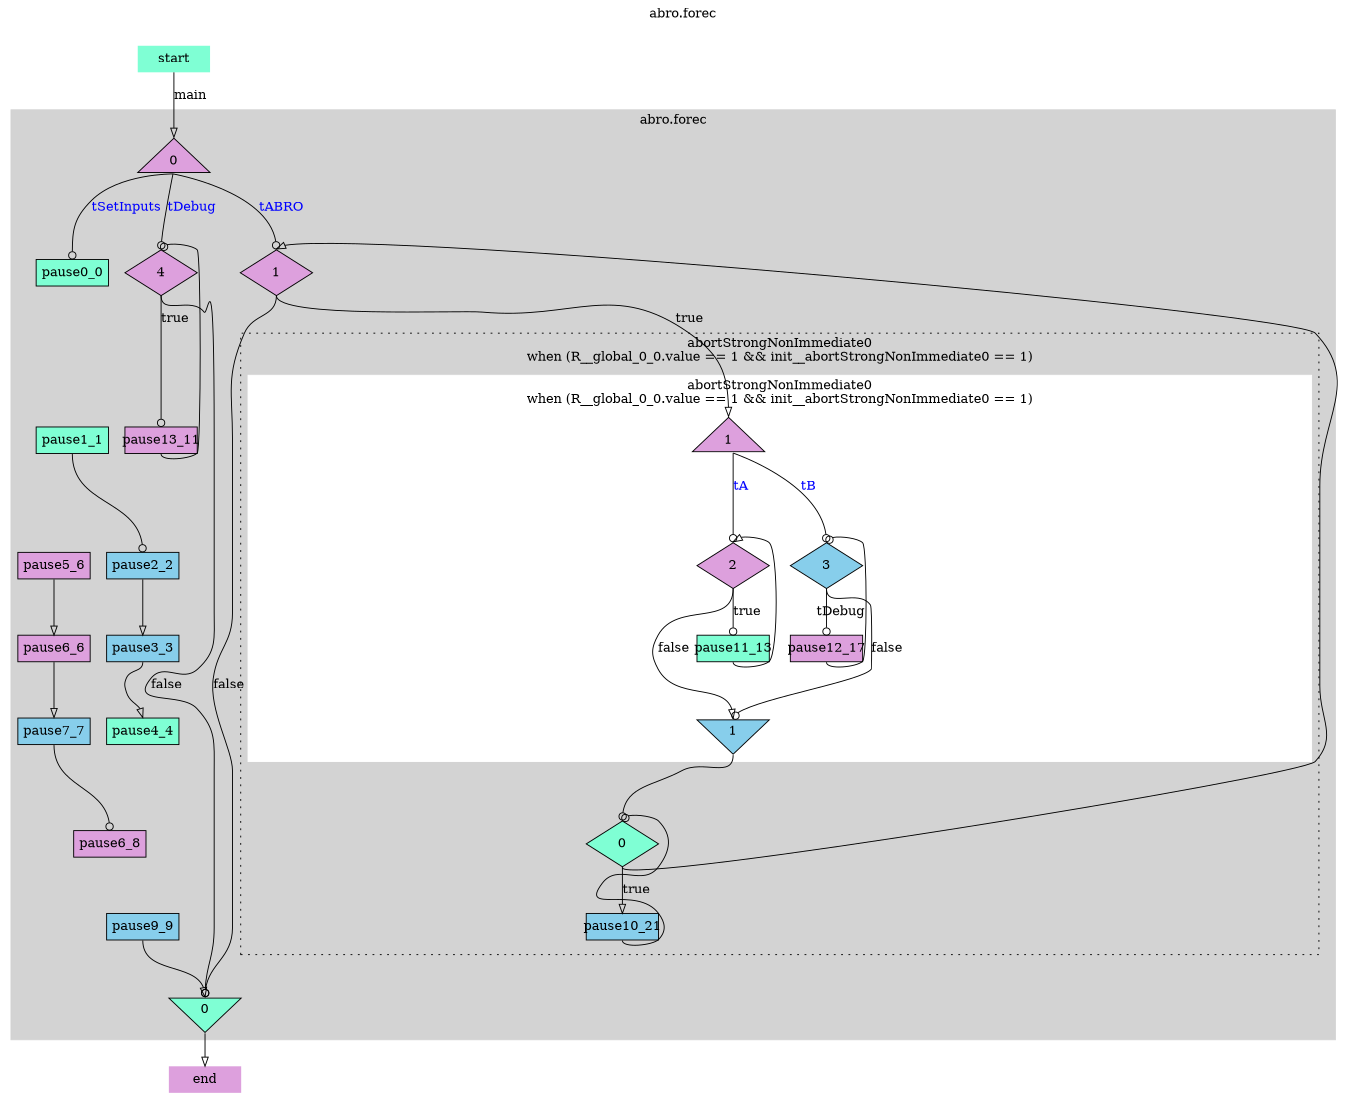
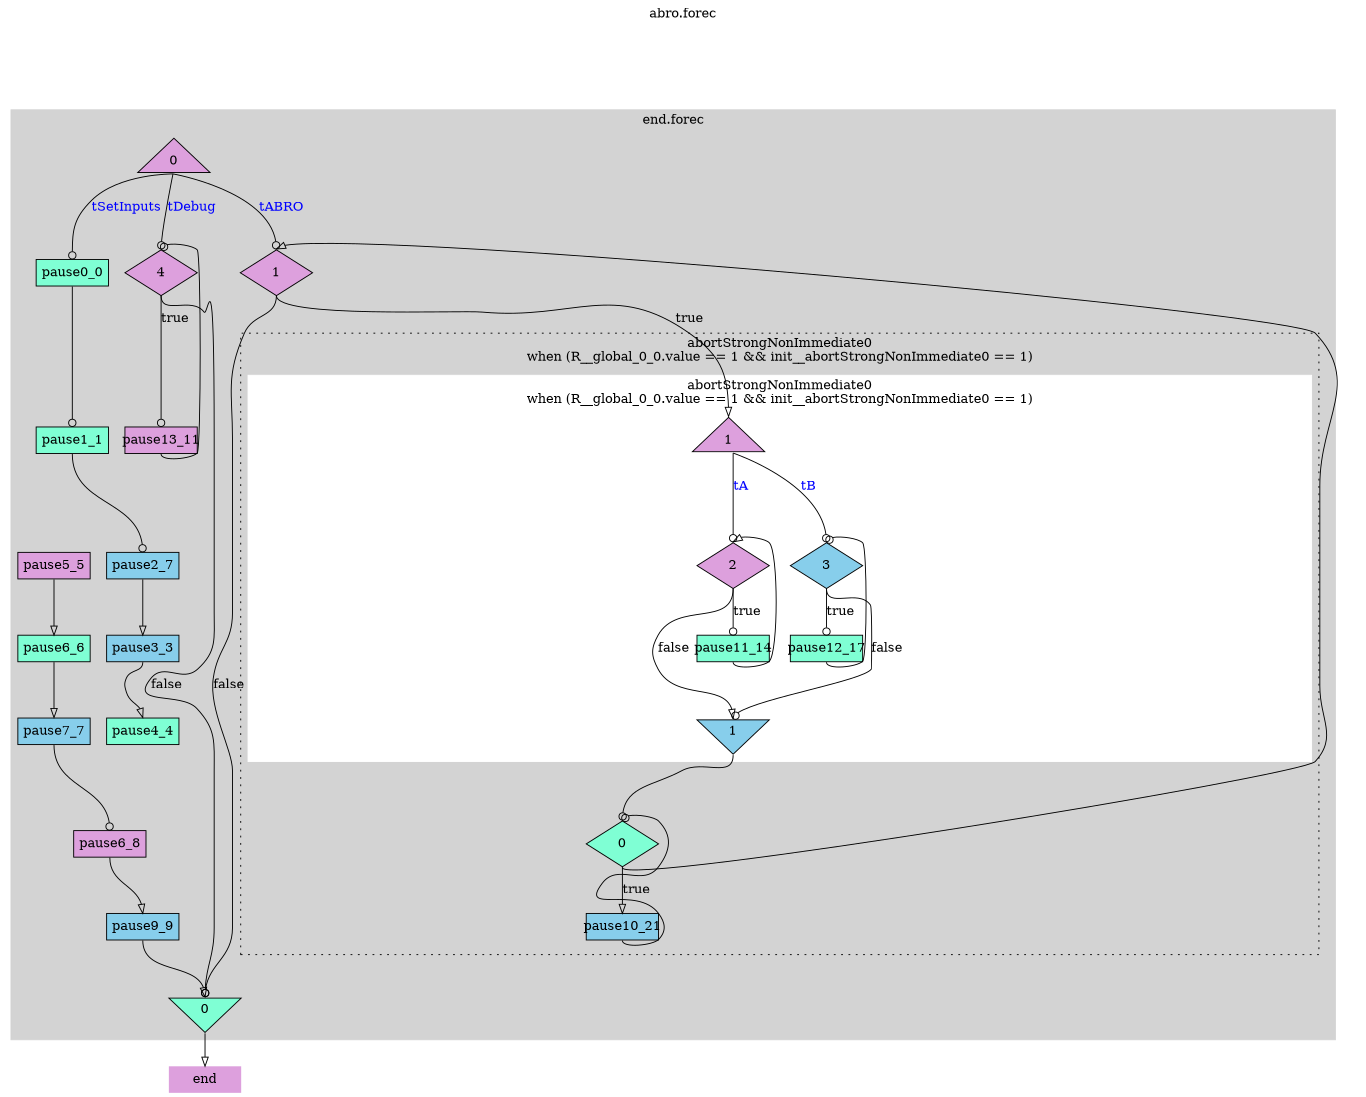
node "start": removed
cluster "abro.forec": label "abro.forec" -> "end.forec"
edge "pause0_0" -> "pause1_1": added
node "pause5_6": label "pause5_6" -> "pause5_5"
node "pause2_2": label "pause2_2" -> "pause2_7"
edge "3" -> "pause12_17": label "tDebug" -> "true"
node "pause6_6": fillcolor plum -> aquamarine
node "pause11_13": label "pause11_13" -> "pause11_14"
node "pause12_17": fillcolor plum -> aquamarine
edge "pause6_8" -> "pause9_9": added
